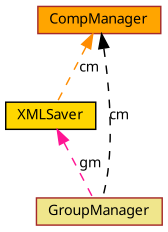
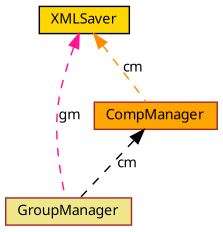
edge "XMLSaver" -> "CompManager": reversed
